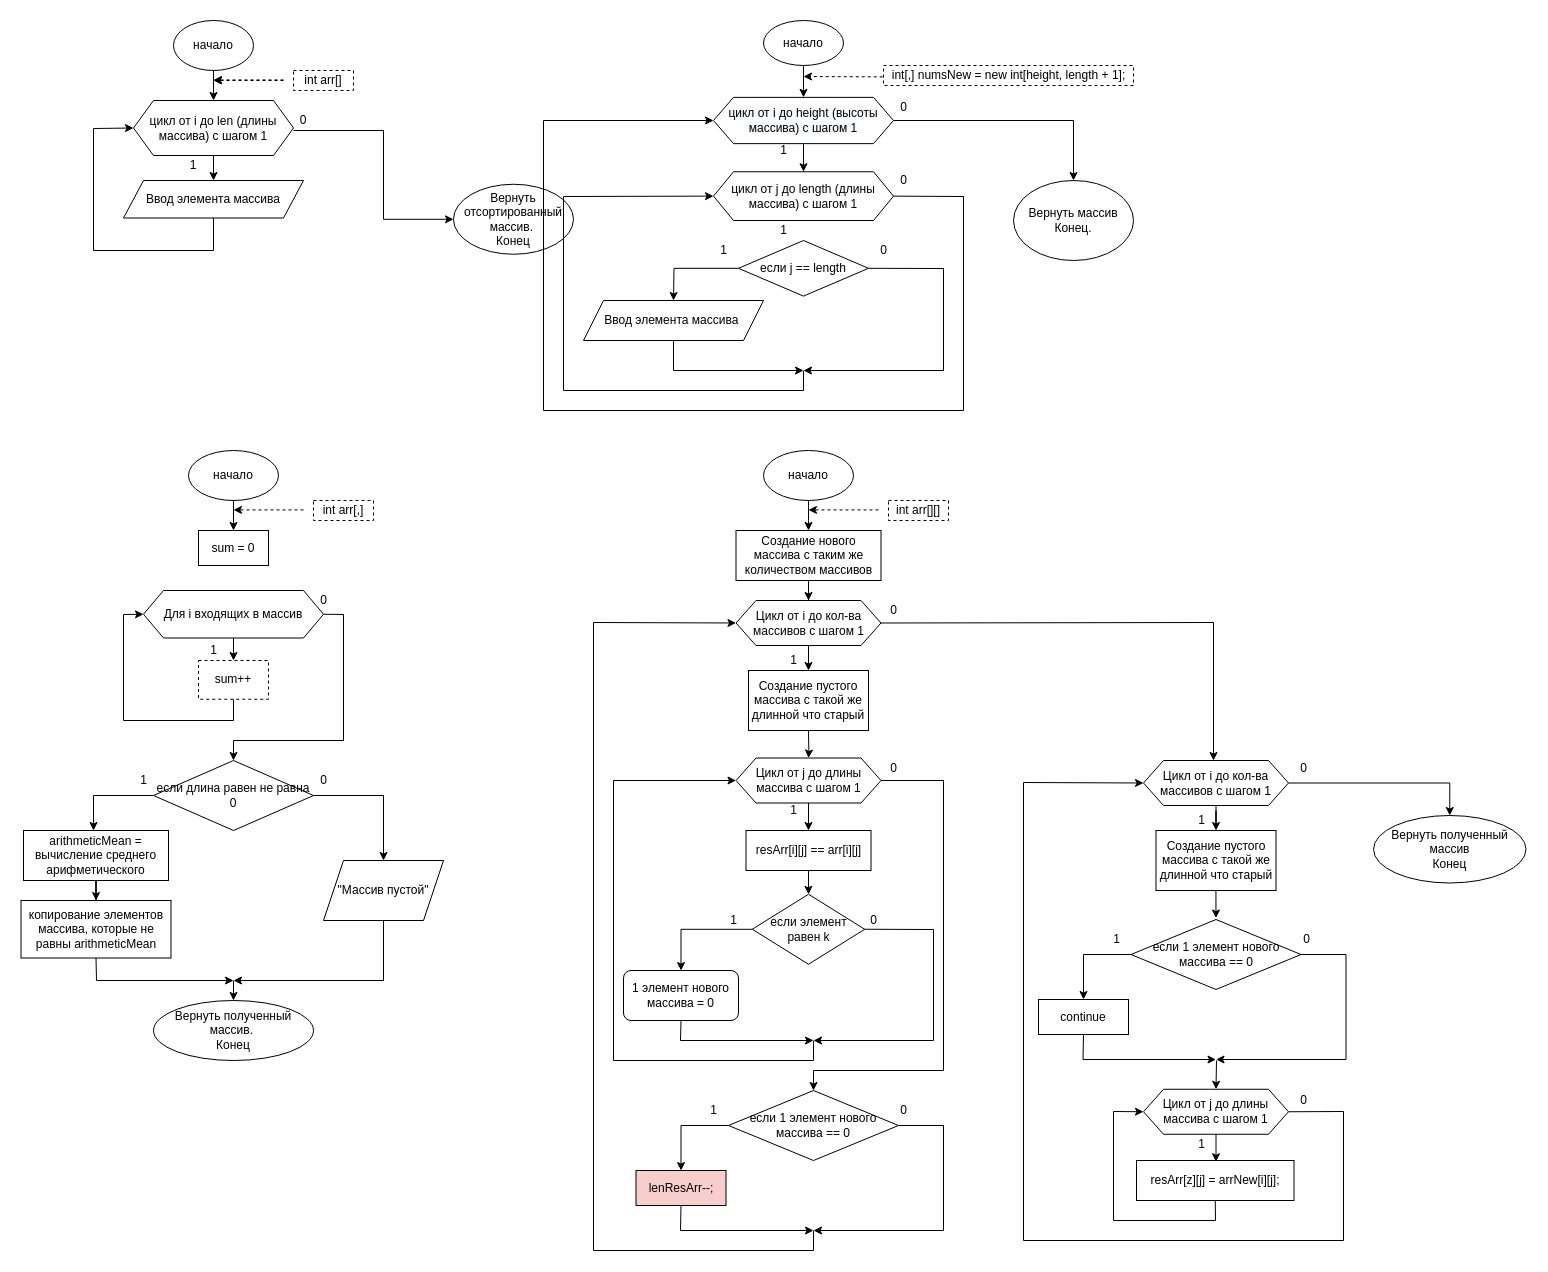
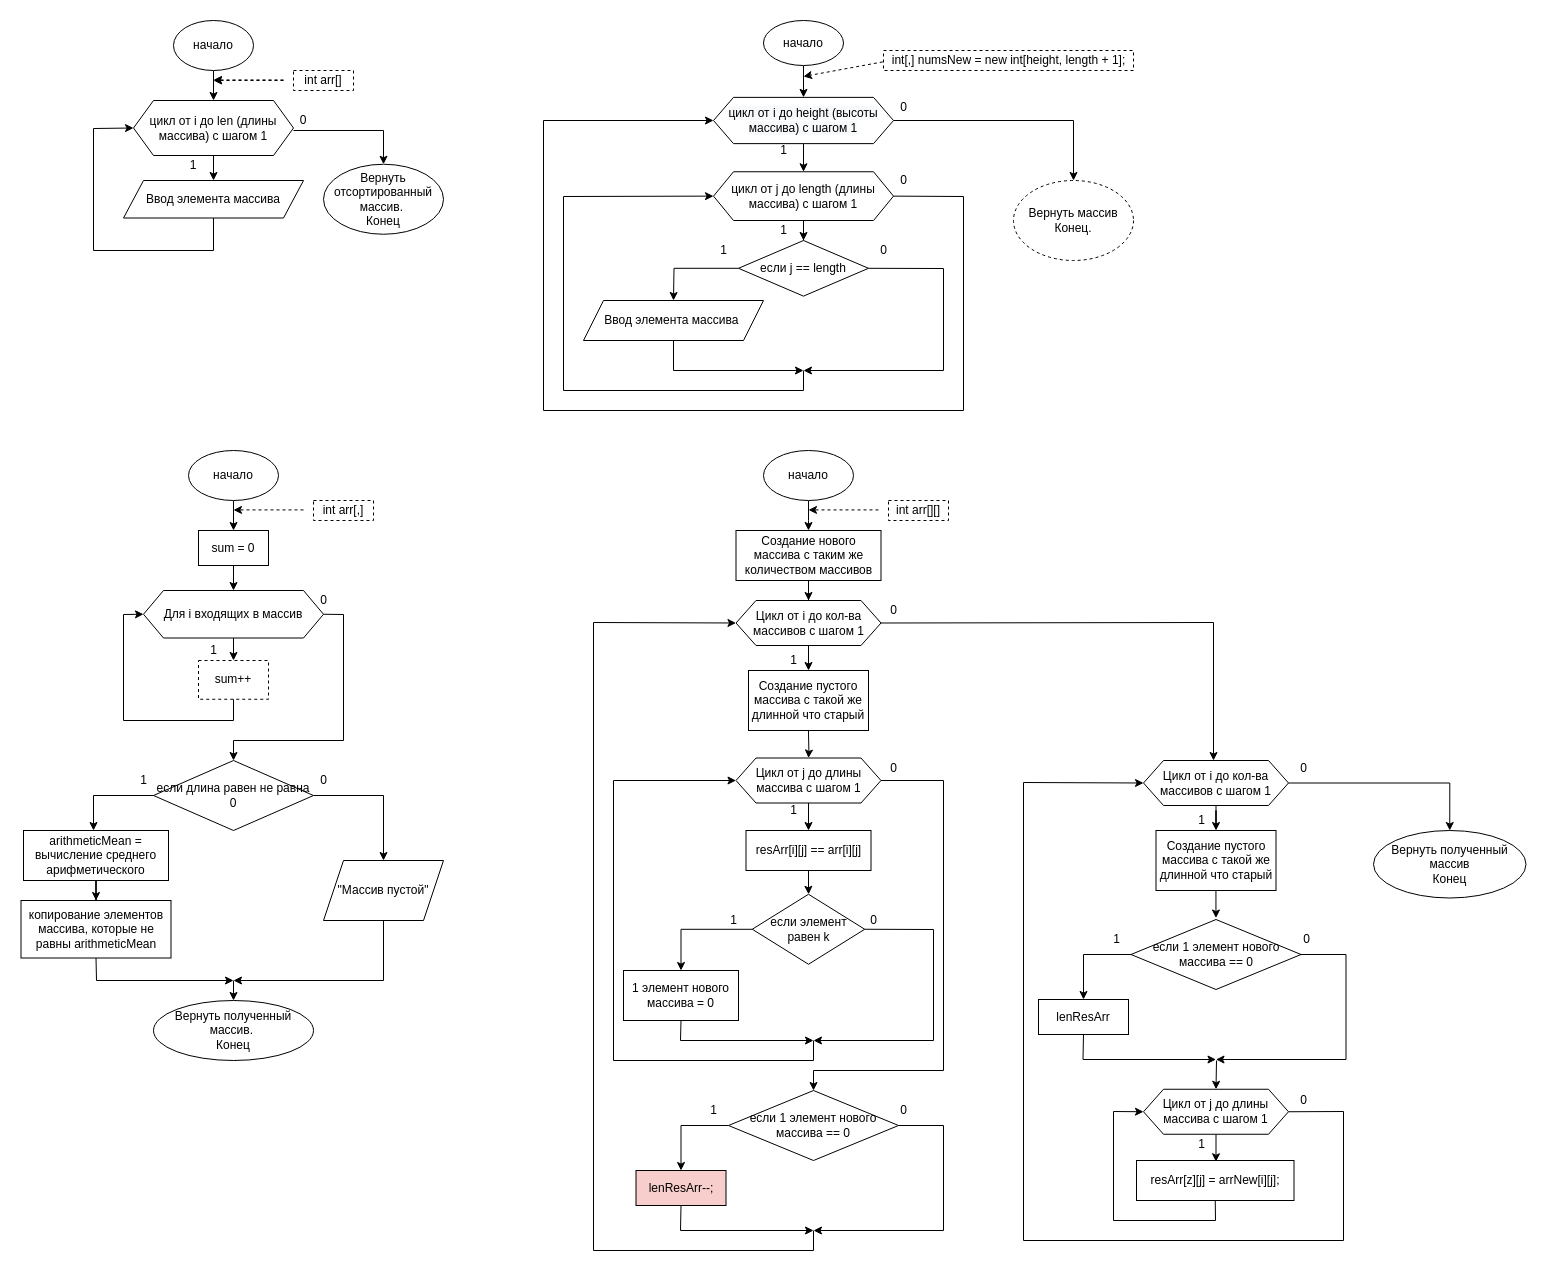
node "int[,] numsNew = new int[height, length + 1];": moved (1009, 76) -> (1009, 61)
node "Вернуть отсортированный массив. Конец": moved (514, 219) -> (384, 199)
node "Вернуть массив Конец.": style solid -> dashed
edge "цикл от j до length (длины массива) с шагом 1" -> "если j == length": added
edge "sum = 0" -> "Для i входящих в массив": added
node "Вернуть полученный массив Конец": moved (1450, 849) -> (1450, 864)
node "1 элемент нового массива = 0": shape rounded rectangle -> rectangle
node "continue": label "continue" -> "lenResArr"
